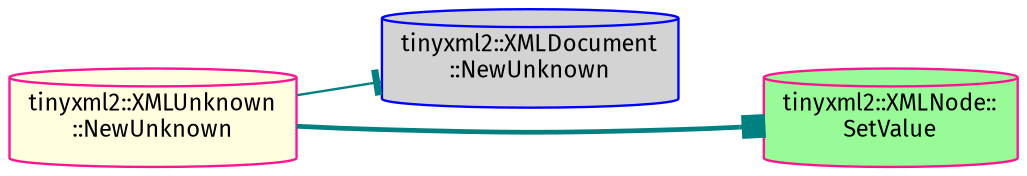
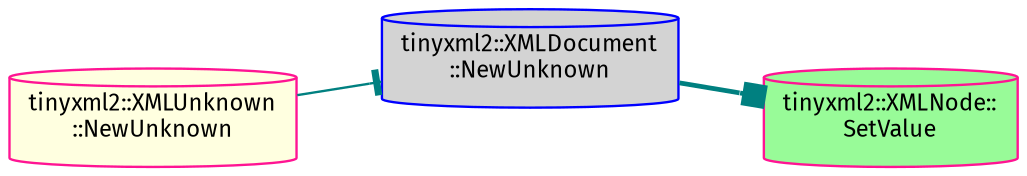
edge "tinyxml2::XMLUnknown ::NewUnknown" -> "tinyxml2::XMLNode:: SetValue": now "tinyxml2::XMLDocument ::NewUnknown" -> "tinyxml2::XMLNode:: SetValue"
